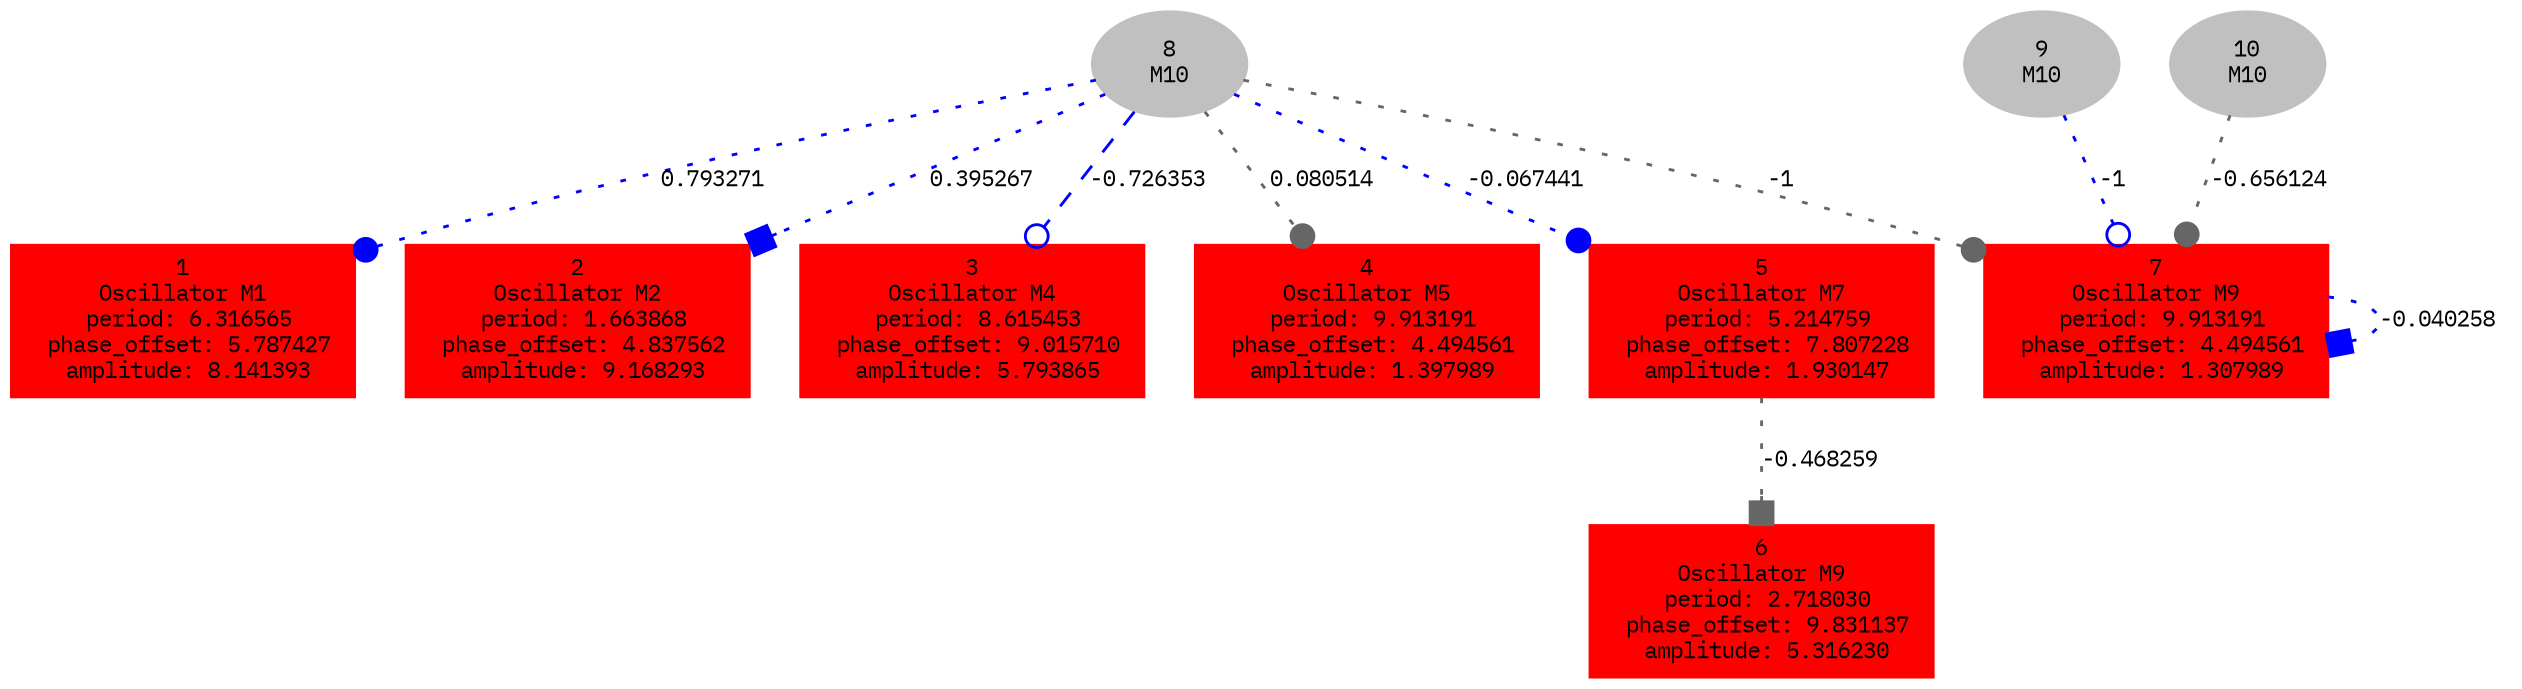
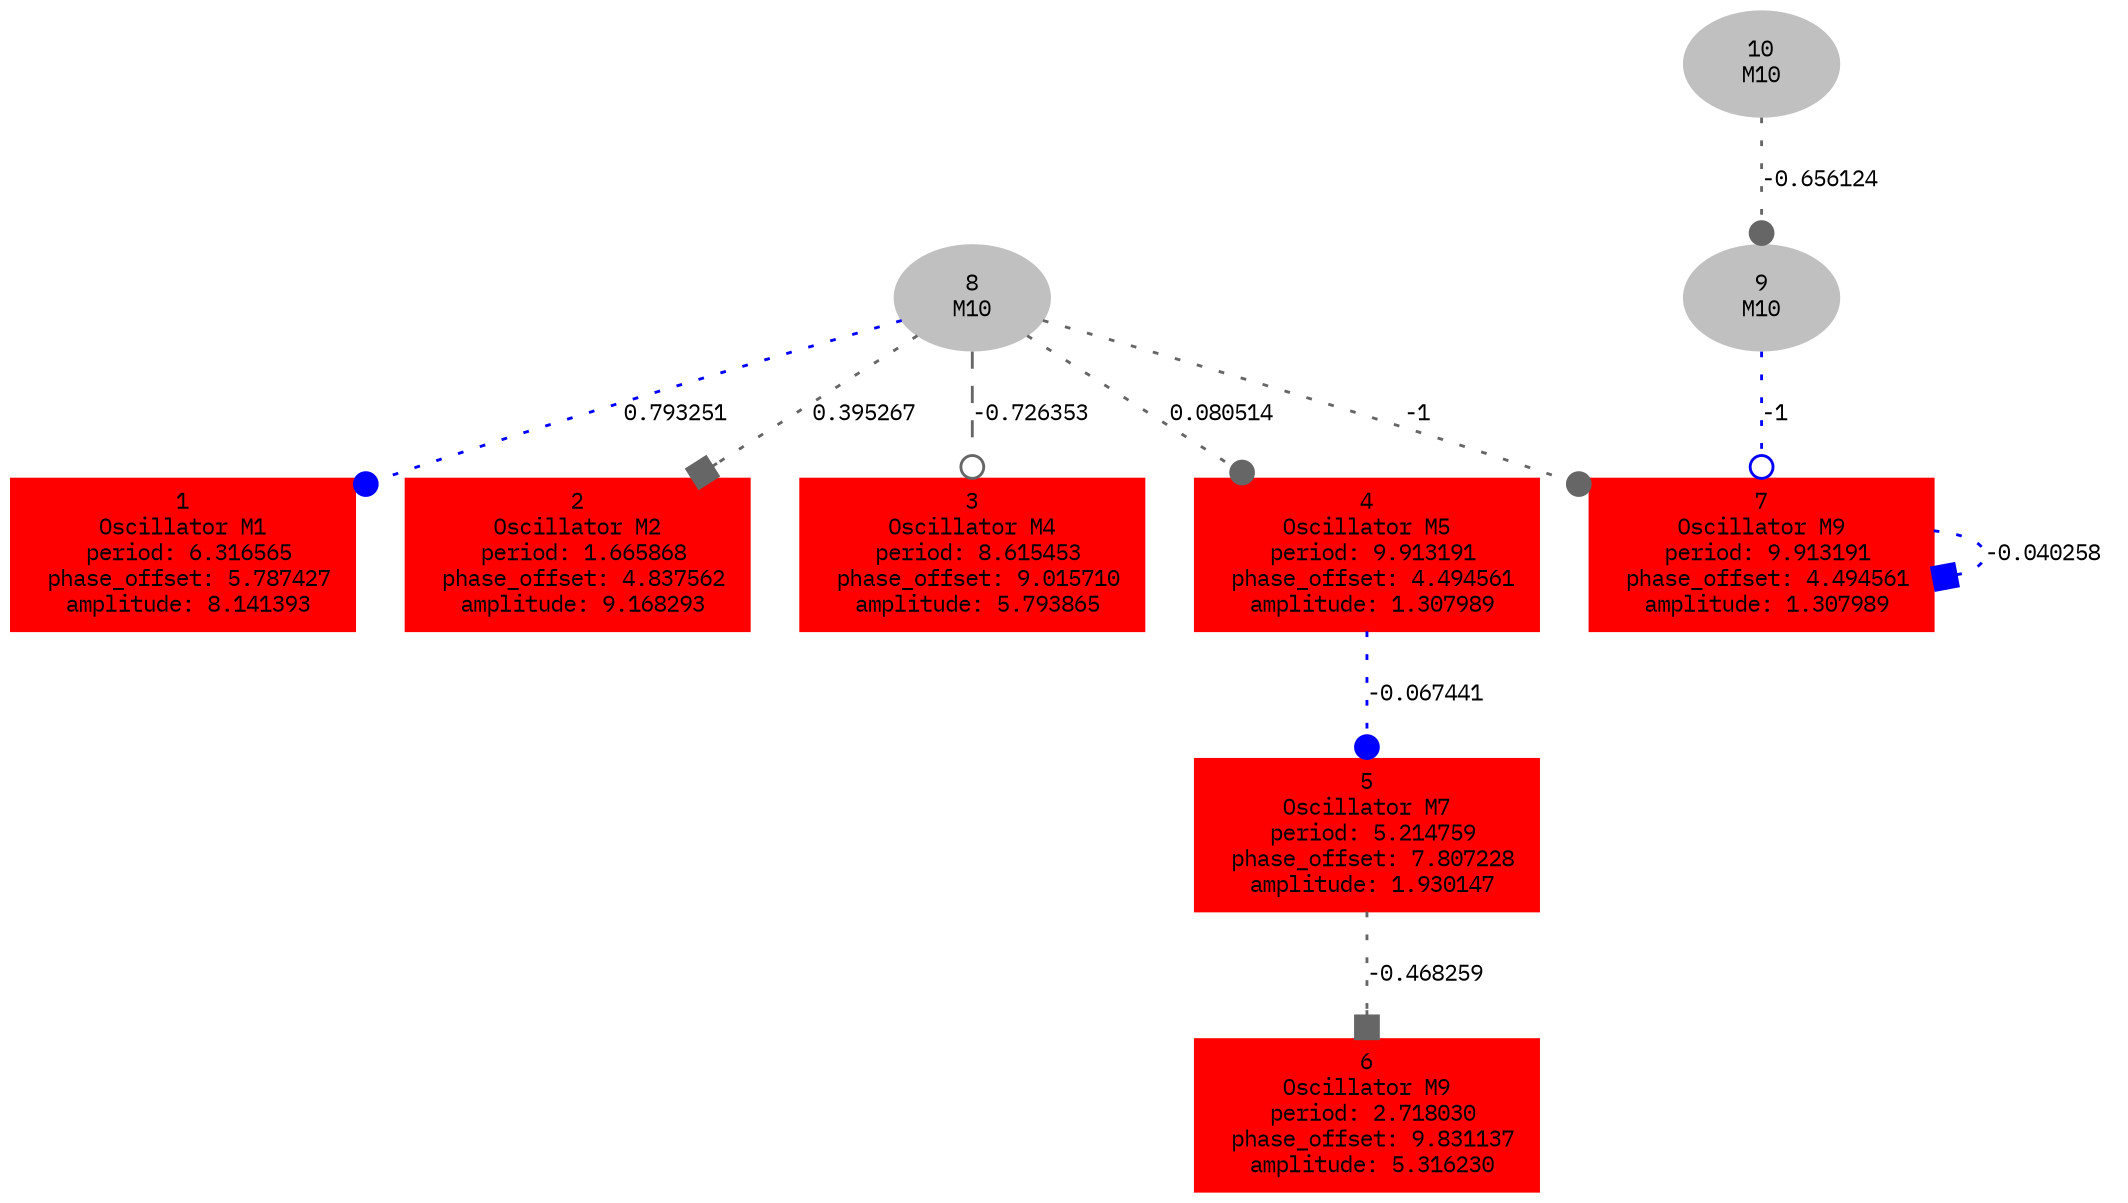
edge "8" -> "2": color blue -> gray40
edge "8" -> "5": now "4" -> "5"
edge "8" -> "3": color blue -> gray40
edge "10" -> "7": now "10" -> "9"
edge "8" -> "1": label "0.793271 " -> "0.793251 "
node "2": text "period: 1.663868" -> "period: 1.665868"
node "4": text "amplitude: 1.397989" -> "amplitude: 1.307989"
